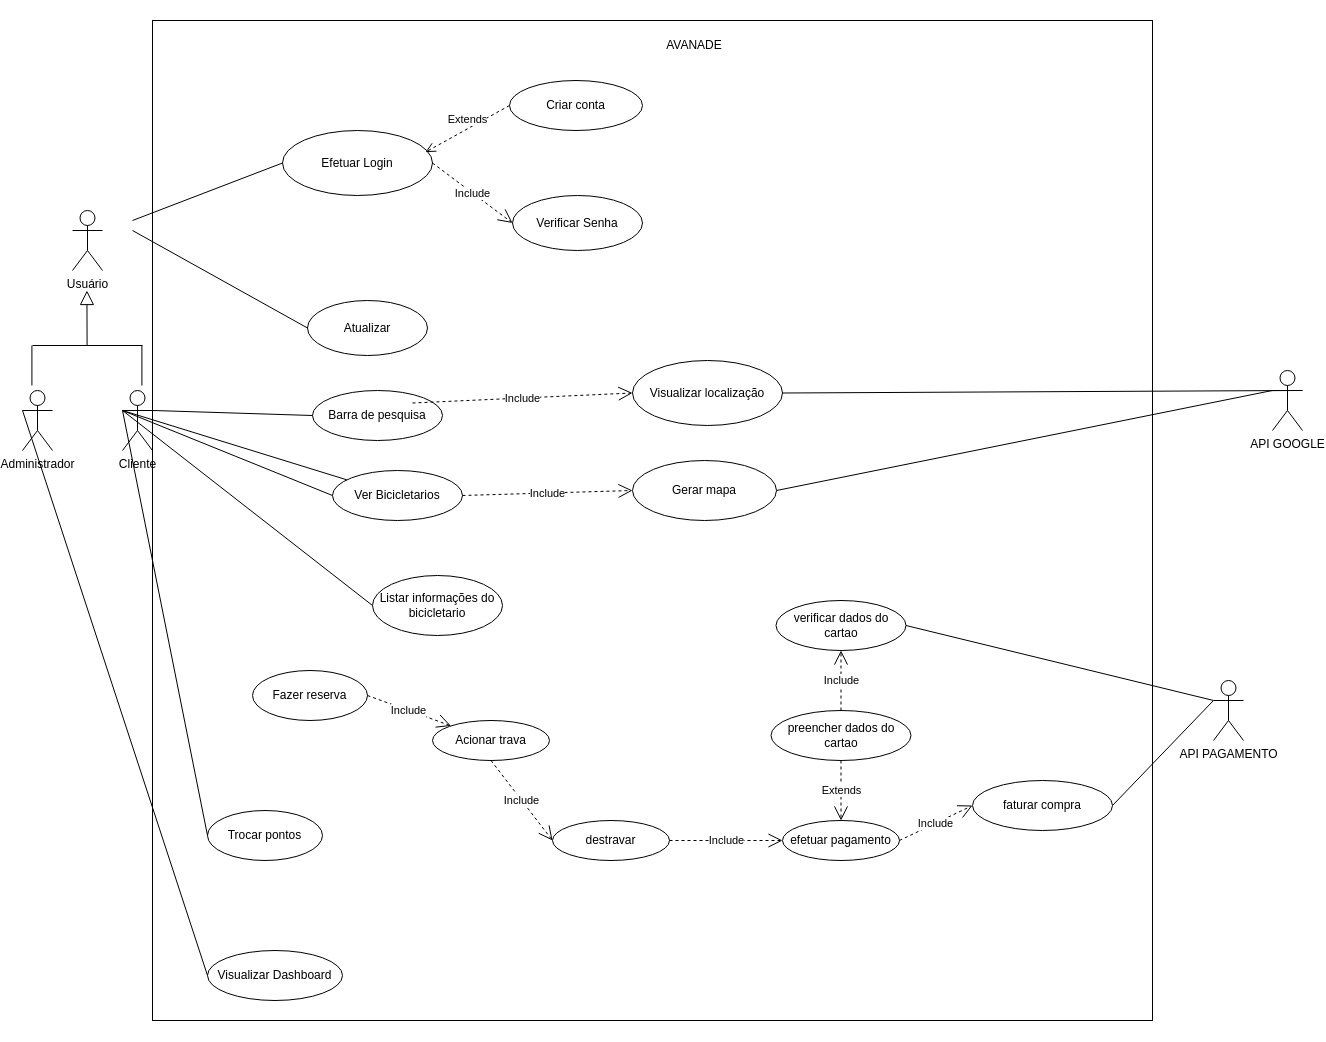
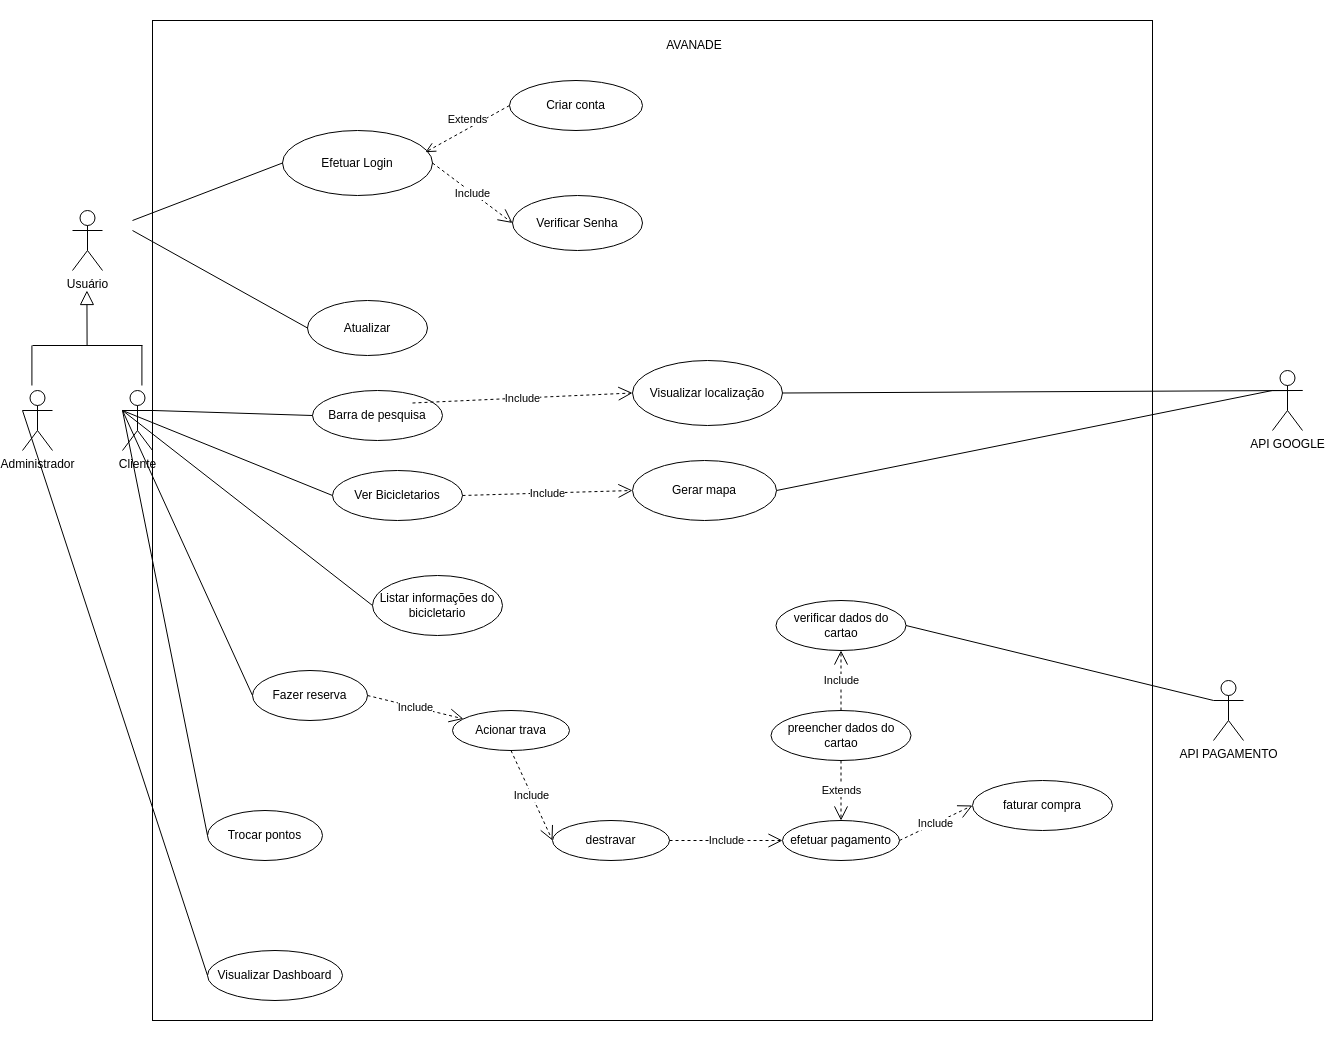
edge "Cliente" -- "Ver Bicicletarios": now "Cliente" -- "Fazer reserva"
node "Acionar trava": moved (491, 741) -> (511, 731)
edge "API PAGAMENTO" -- "faturar compra": removed
